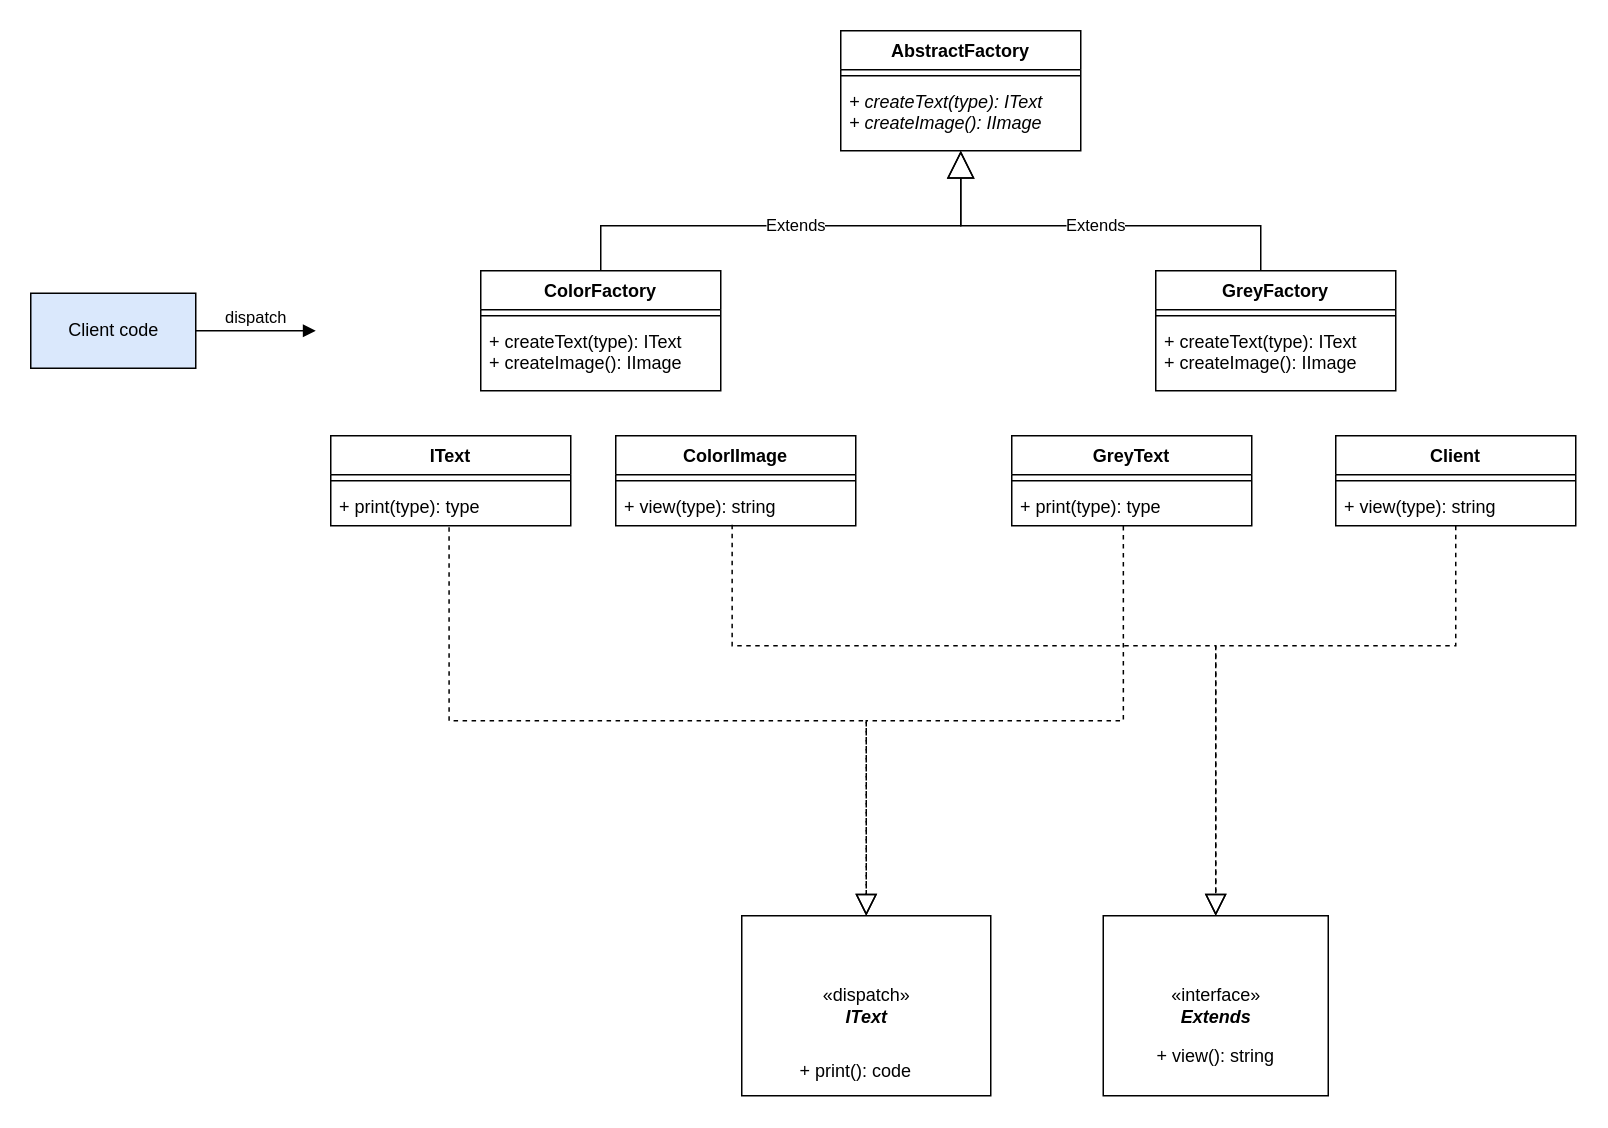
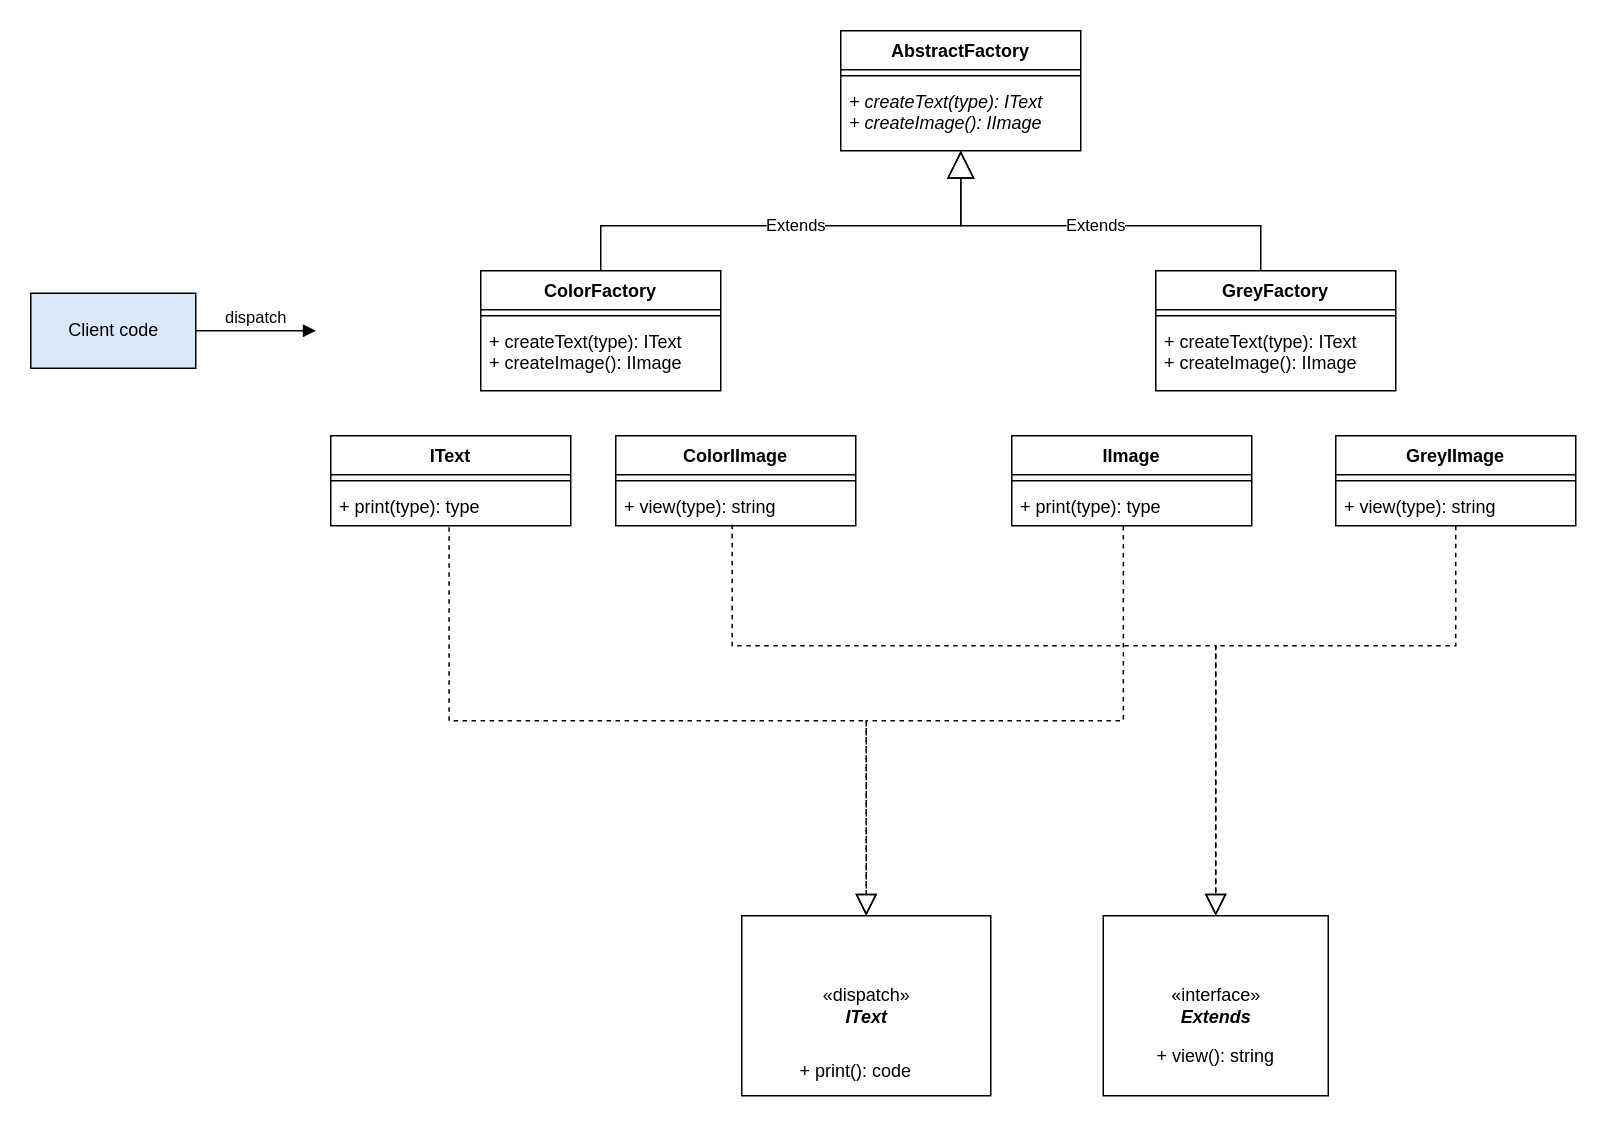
node "GreyText": label "GreyText" -> "IImage"
node "Client": label "Client" -> "GreyIImage"
